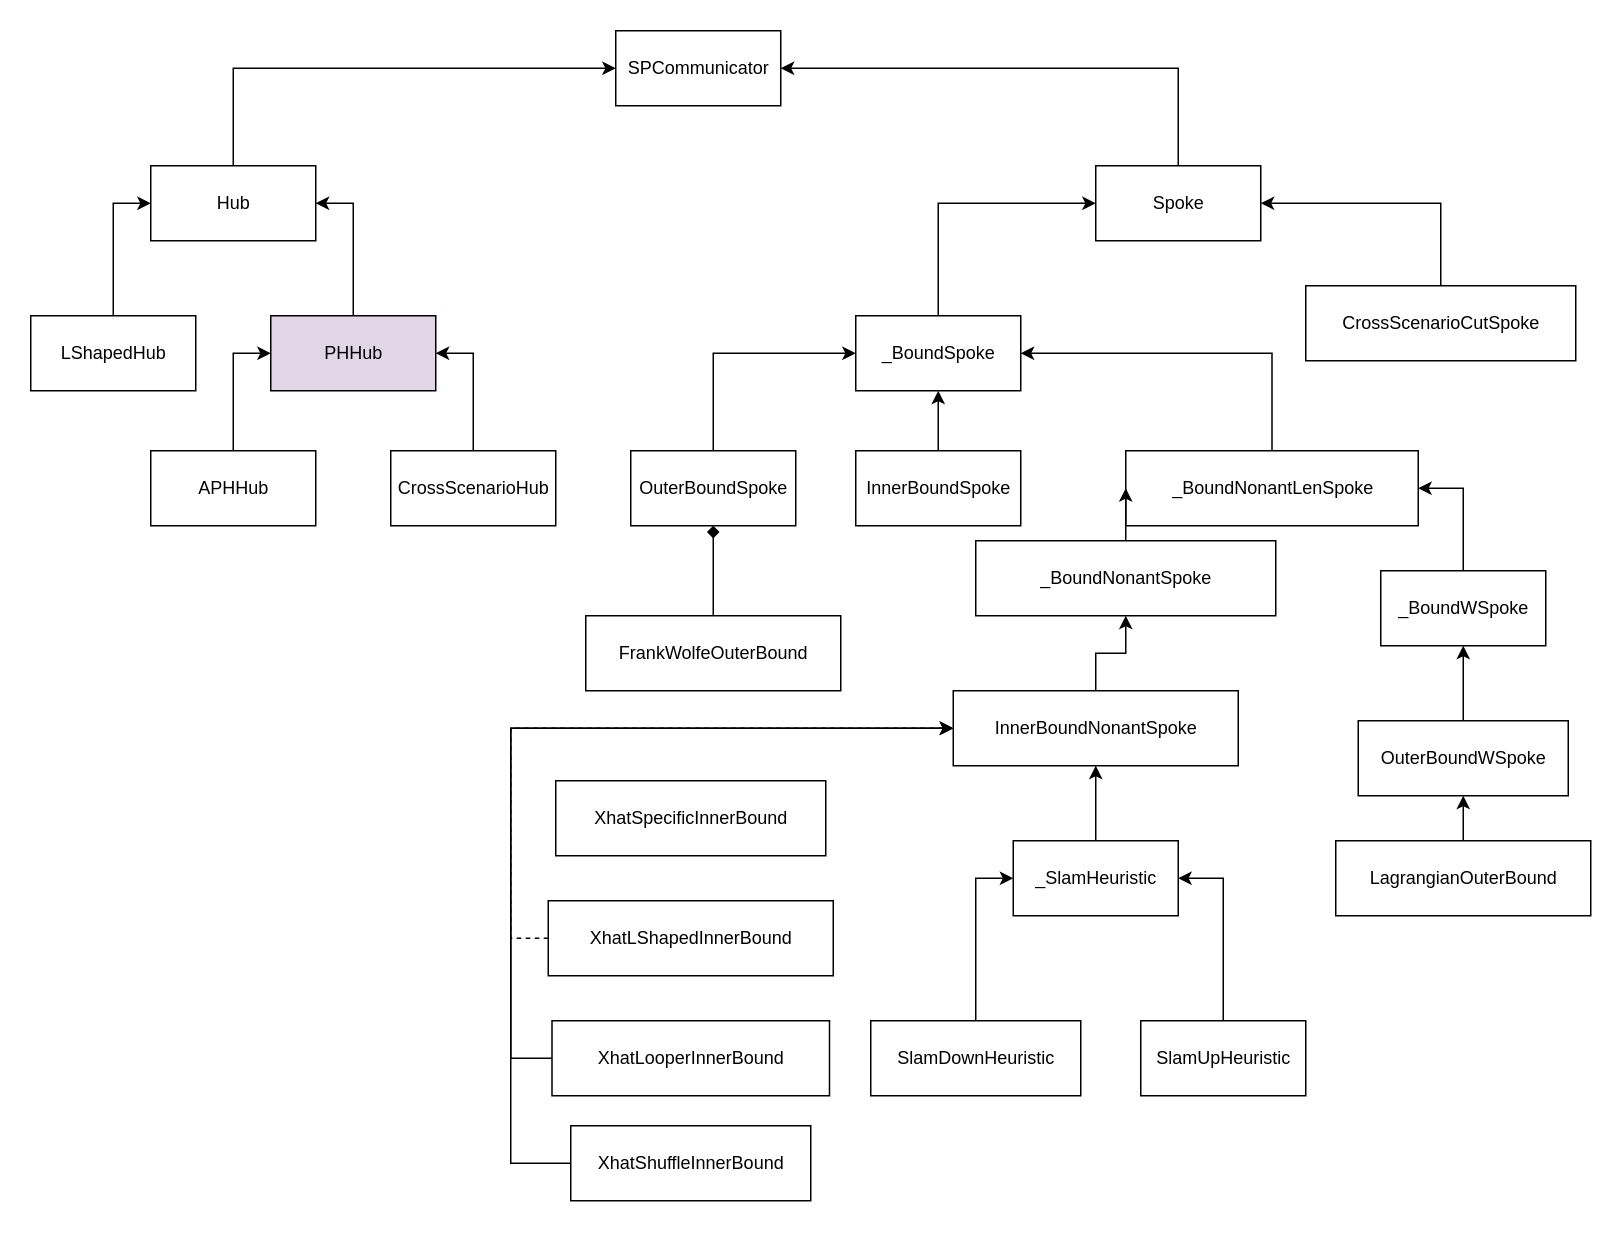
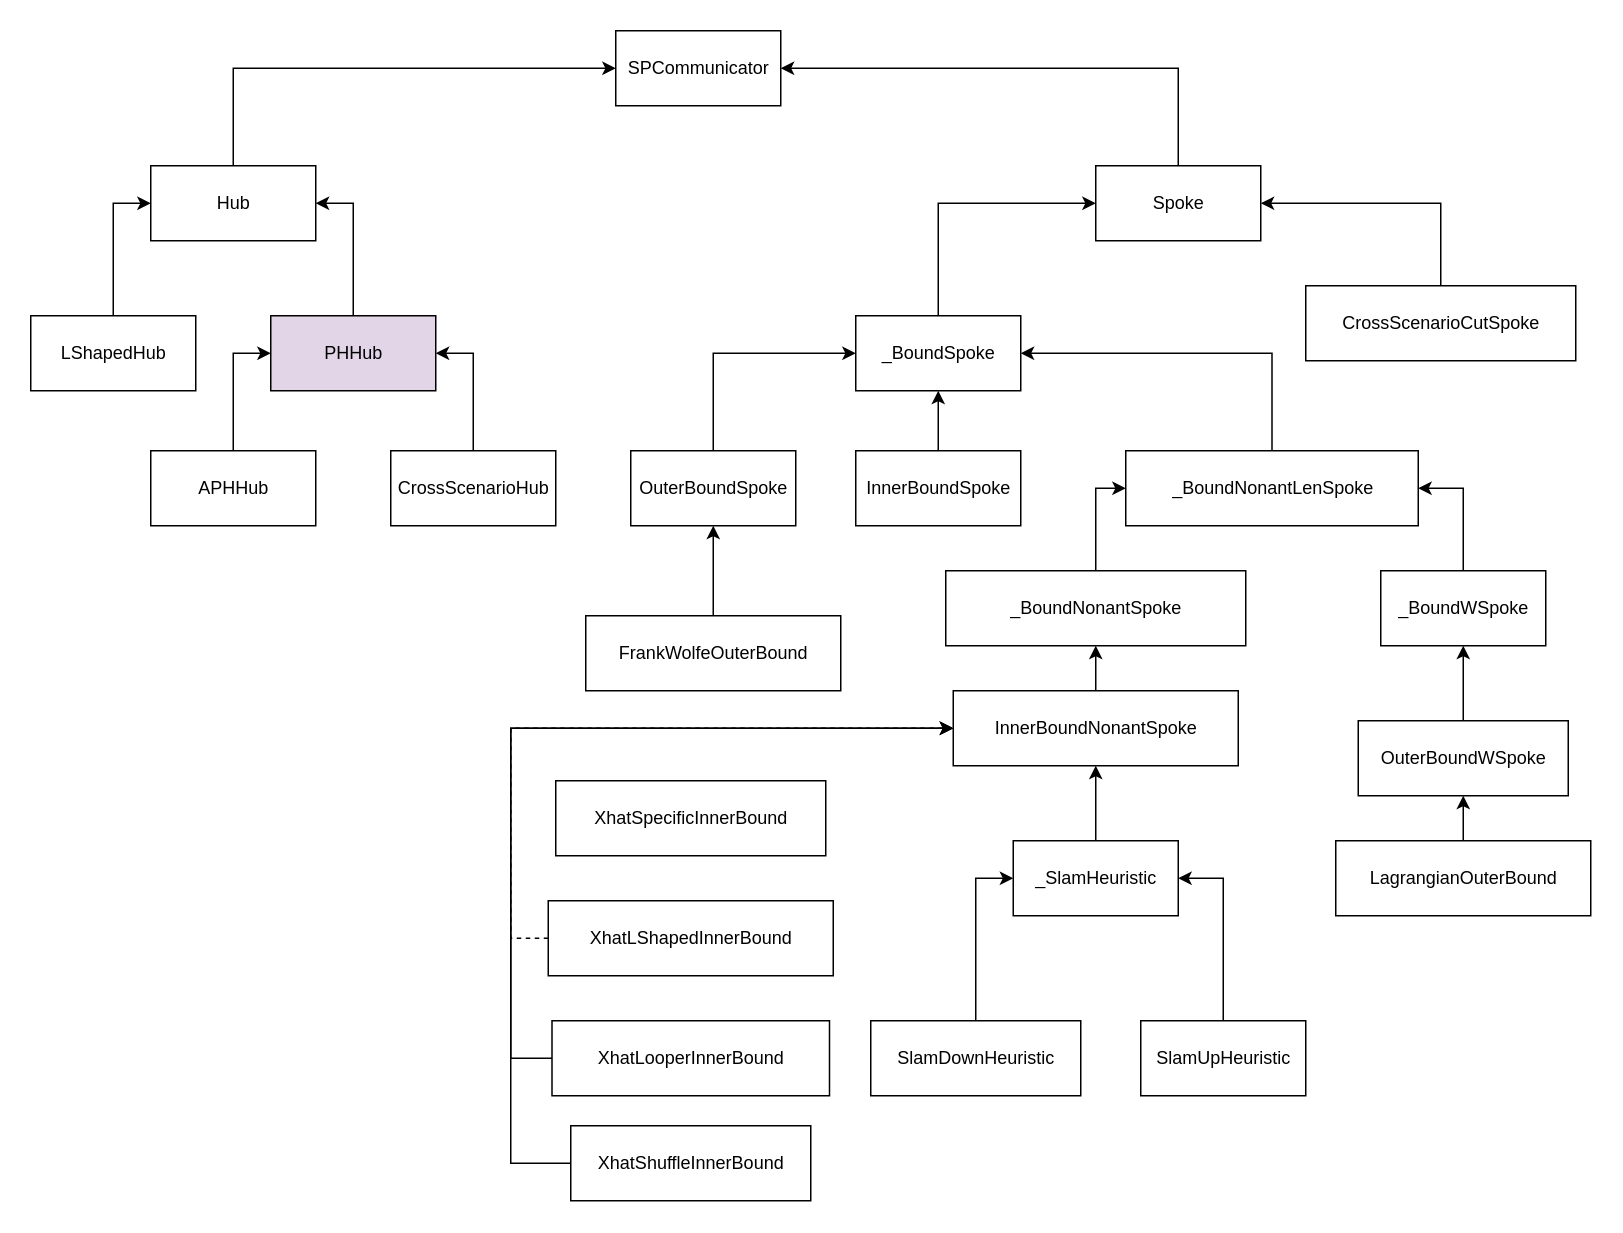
edge "FrankWolfeOuterBound" -> "OuterBoundSpoke": arrowhead diamond -> classic
node "_BoundNonantSpoke": moved (1126, 578) -> (1096, 608)
